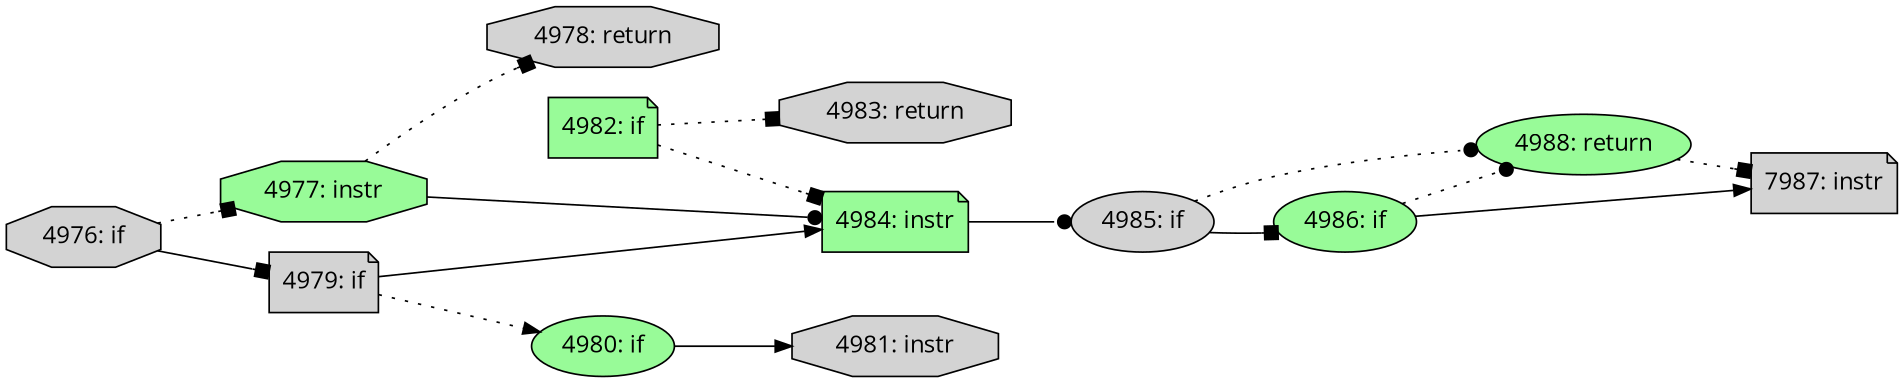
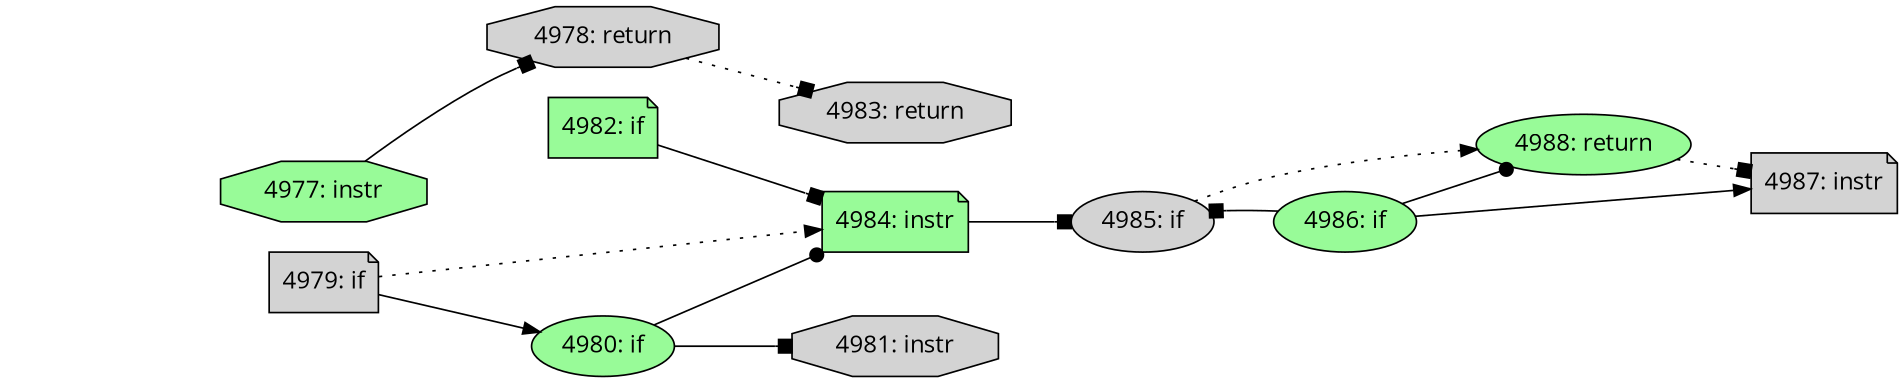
edge "4977: instr" -> "4978: return": style dotted -> solid
edge "4982: if" -> "4983: return": now "4978: return" -> "4983: return"
edge "4985: if" -> "4988: return": arrowhead dot -> normal
edge "4982: if" -> "4984: instr": style dotted -> solid
node "7987: instr": label "7987: instr" -> "4987: instr"
edge "4986: if" -> "4988: return": style dotted -> solid
edge "4977: instr" -> "4984: instr": now "4980: if" -> "4984: instr"
edge "4984: instr" -> "4985: if": arrowhead dot -> box
edge "4985: if" -> "4986: if": reversed
node "4976: if": removed
edge "4979: if" -> "4984: instr": style solid -> dotted
edge "4979: if" -> "4980: if": style dotted -> solid
edge "4980: if" -> "4981: instr": arrowhead normal -> box
